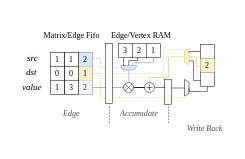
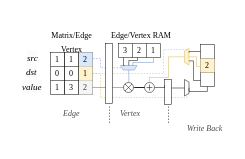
node "Matrix/Edge Fifo": label "Matrix/Edge Fifo" -> "Matrix/Edge Vertex"
node "Accumulate": label "Accumulate" -> "Vertex"
